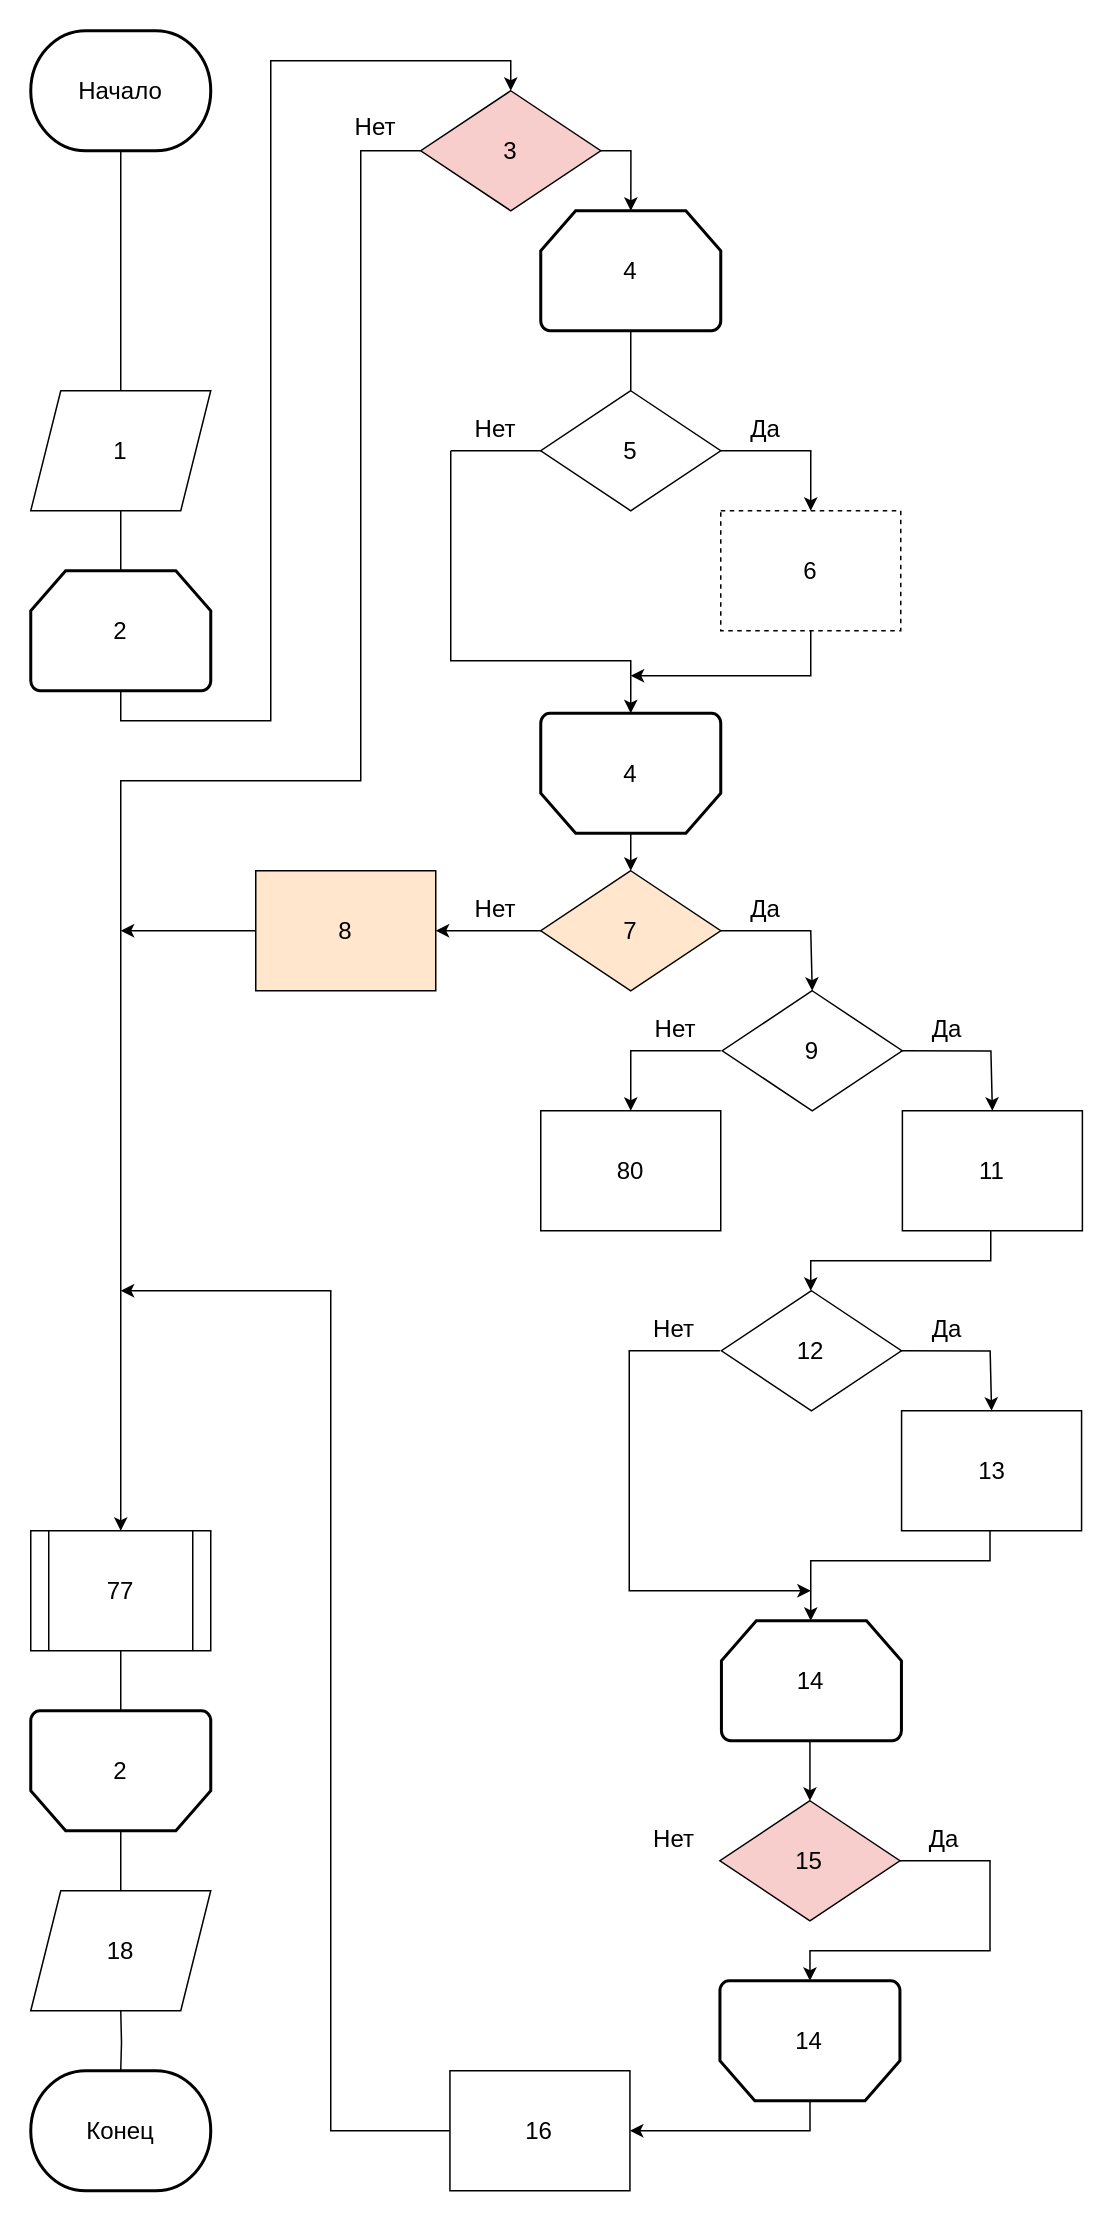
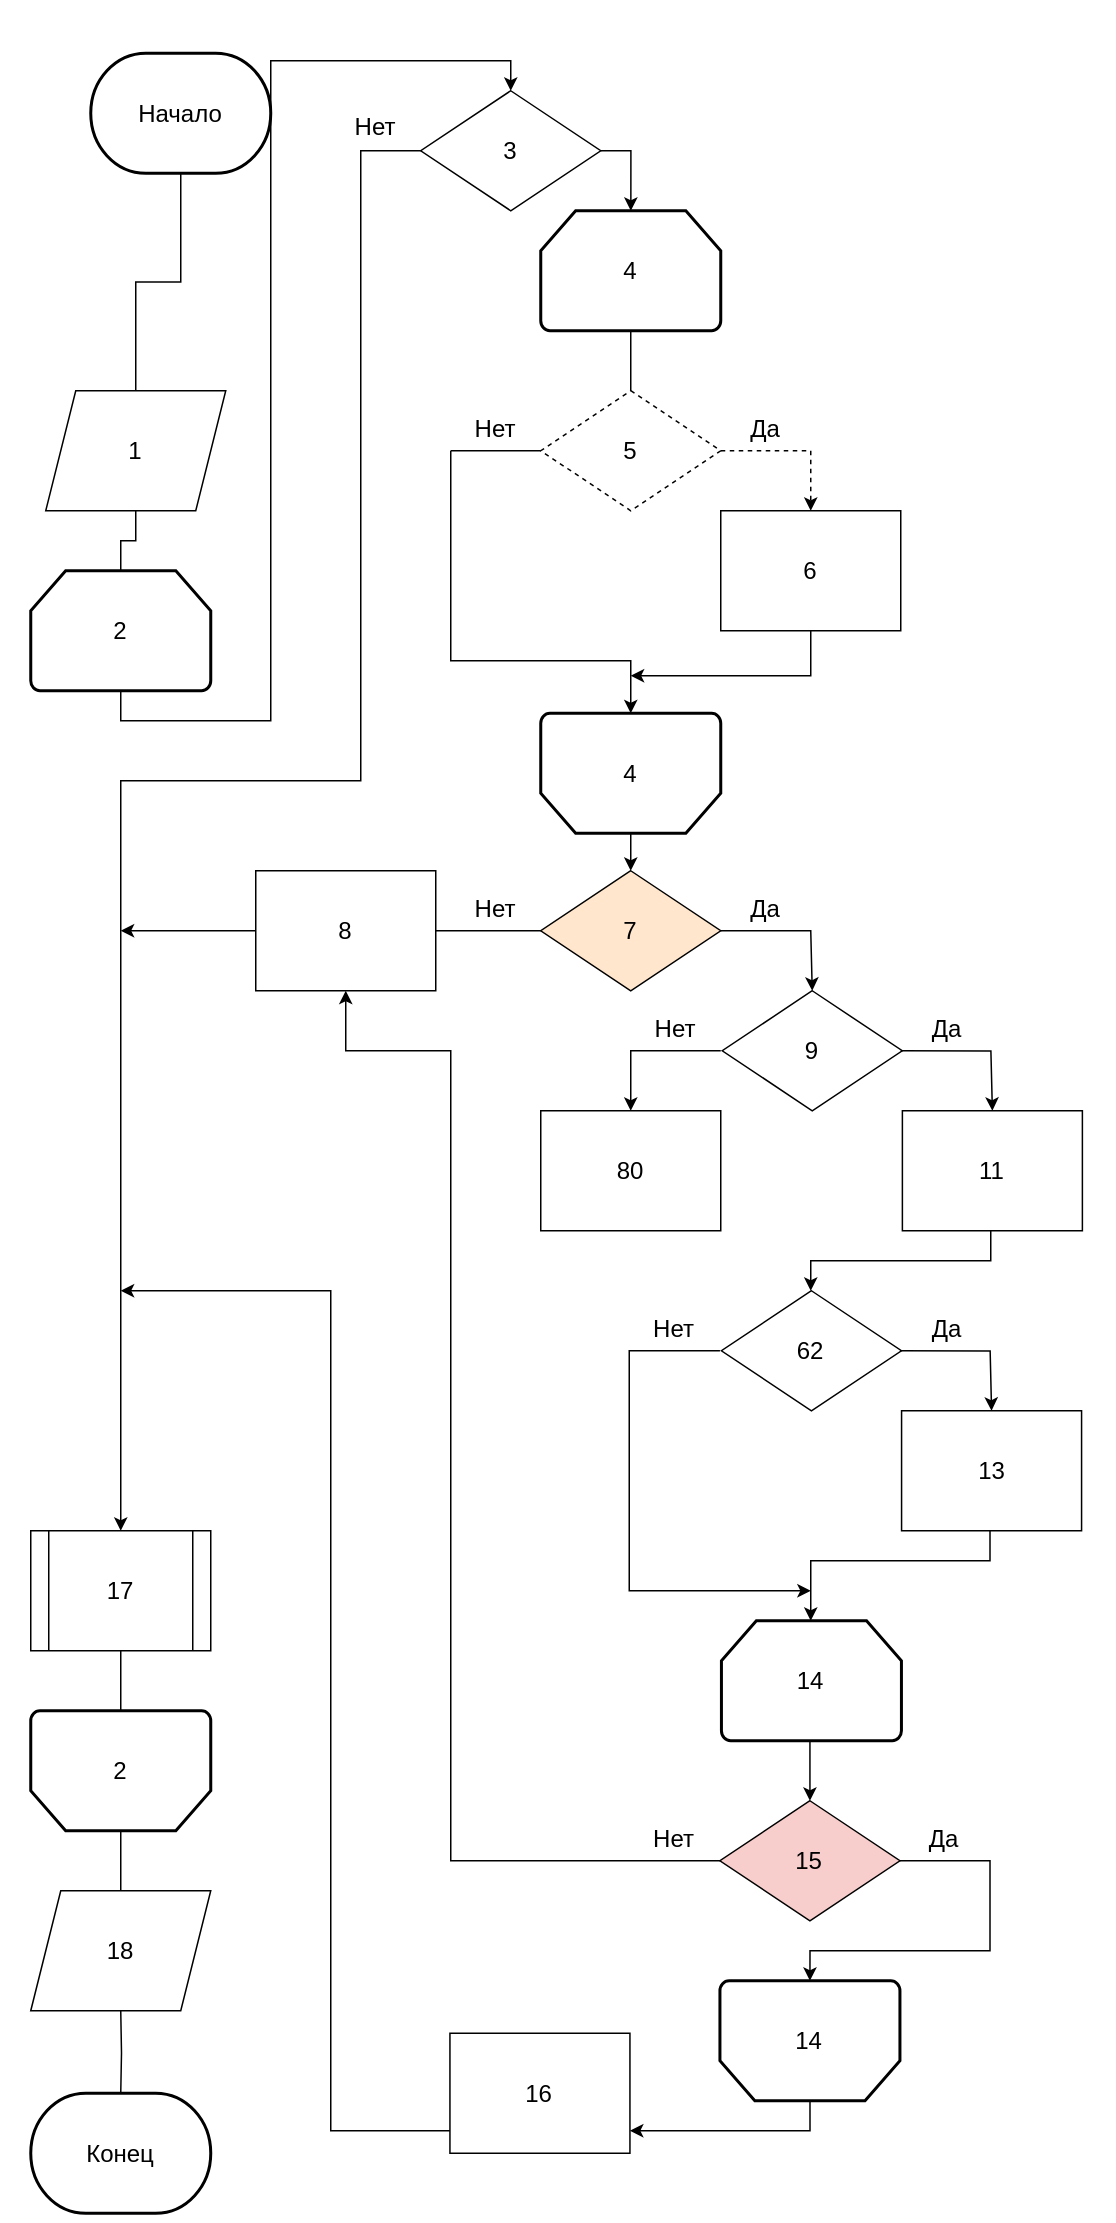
node "Начало": moved (121, 91) -> (181, 113)
node "3": fillcolor #f8cecc -> #ffffff
node "1": moved (121, 451) -> (136, 451)
node "5": style solid -> dashed
edge "5" -> "6": style solid -> dashed
node "6": style dashed -> solid
node "8": fillcolor #ffe6cc -> #ffffff
edge "7" -> "8": arrowhead classic -> none
node "12": label "12" -> "62"
edge "15" -> "8": added
node "77": label "77" -> "17"
node "Конец": moved (121, 2131) -> (121, 2153)
node "16": moved (540, 2131) -> (540, 2093)
